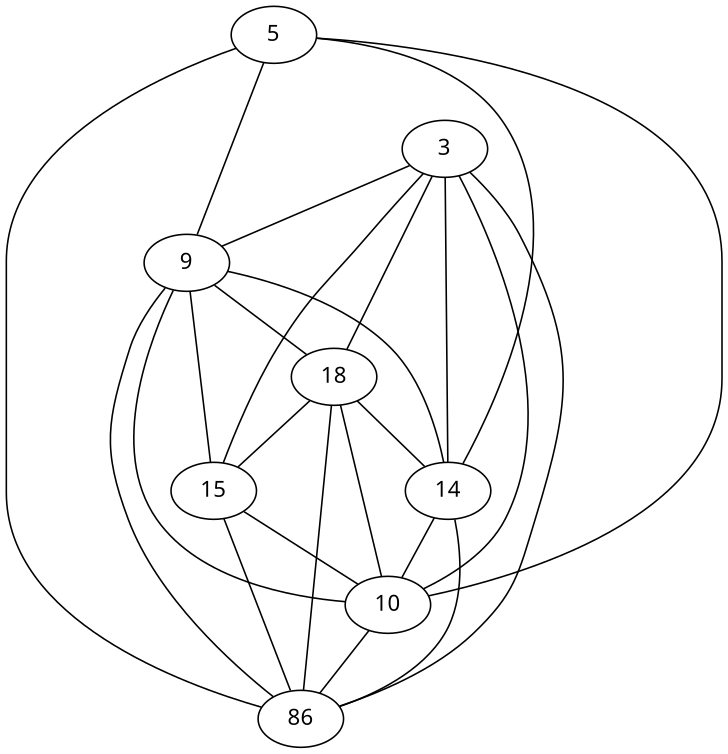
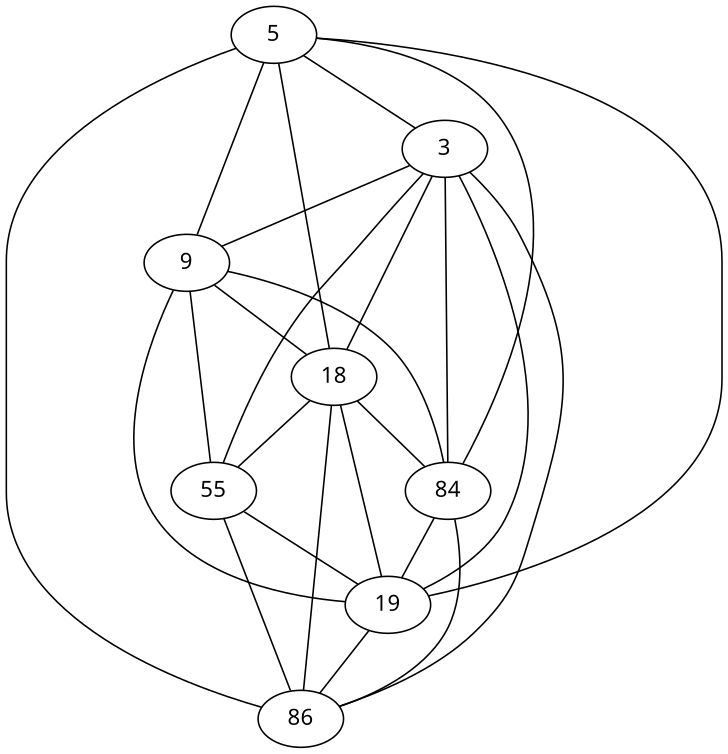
edge "5" -- "3": added
edge "5" -- "18": added
node "15": label "15" -> "55"
node "14": label "14" -> "84"
edge "9" -- "86": removed
node "10": label "10" -> "19"
